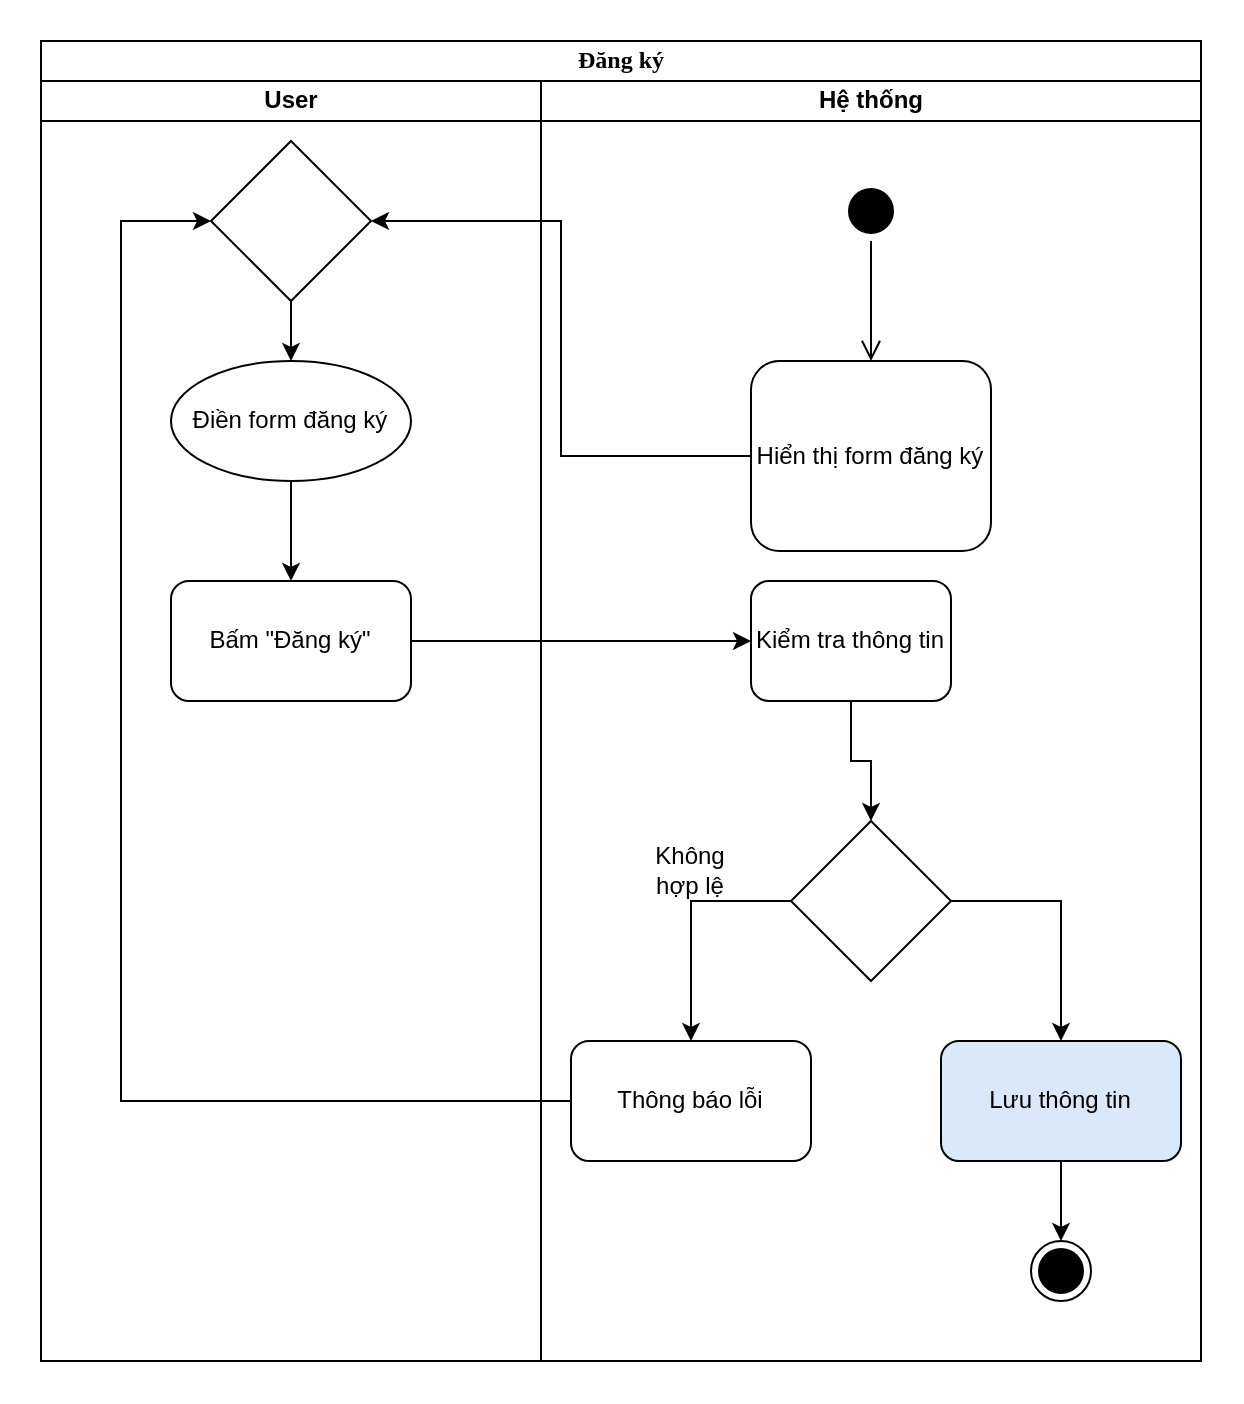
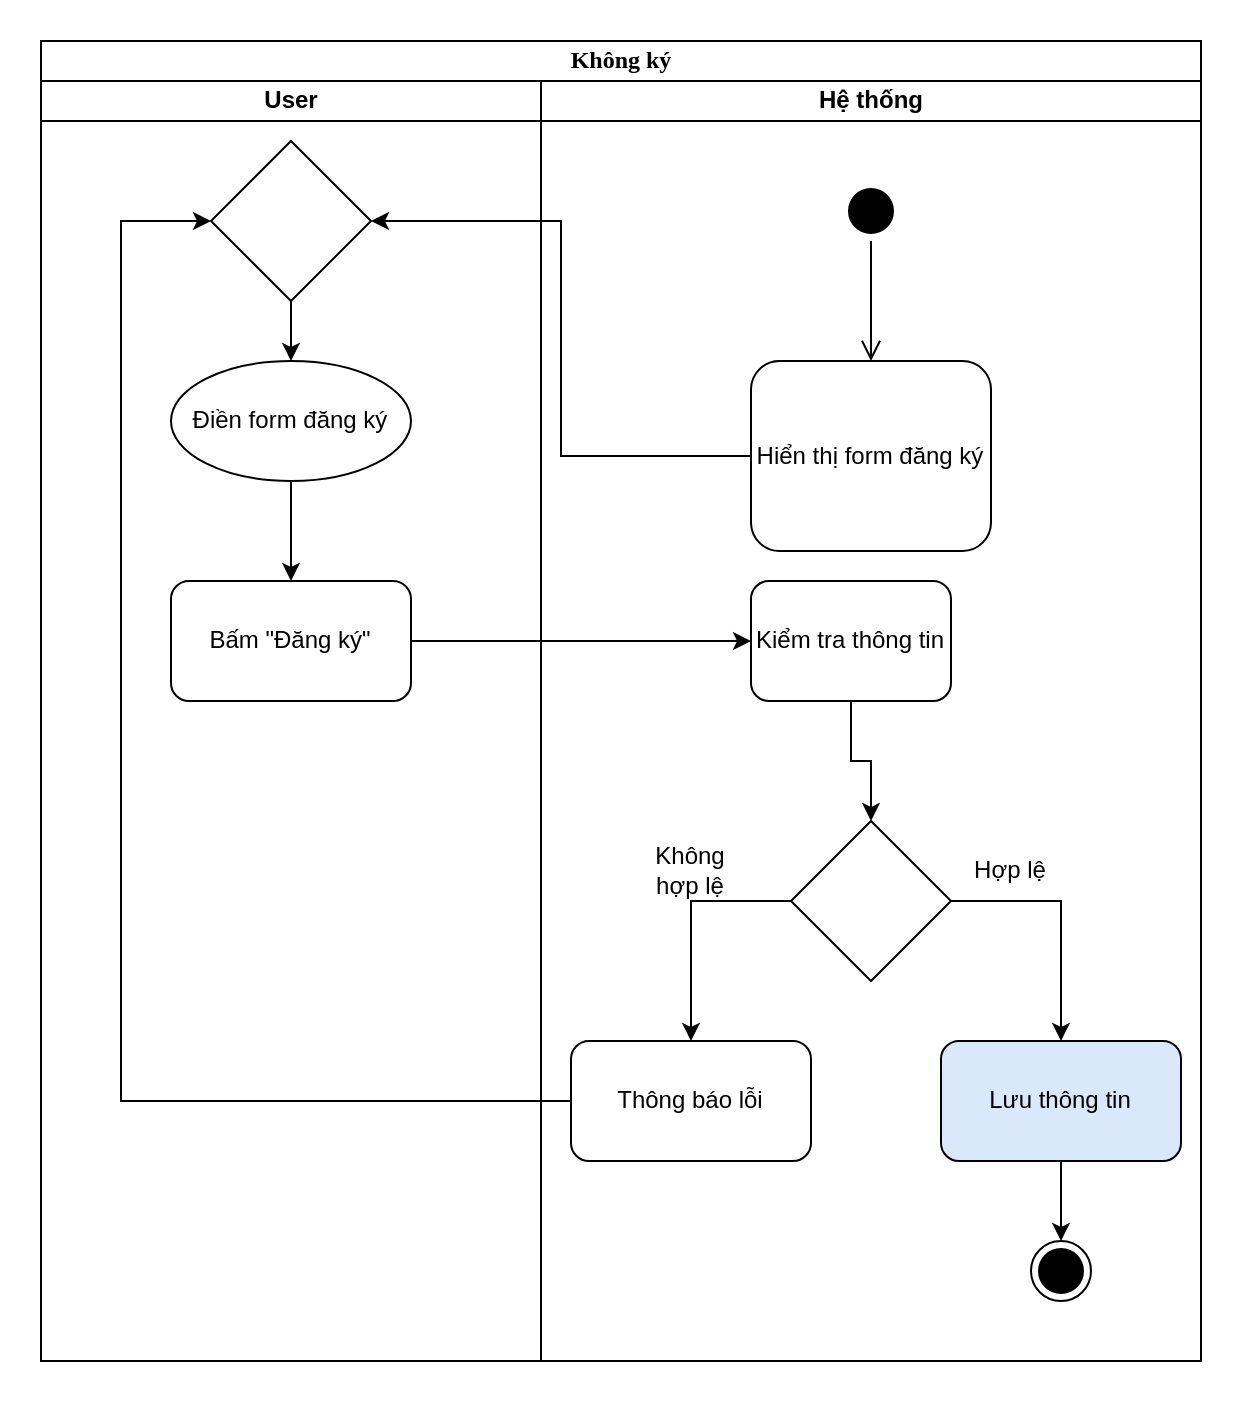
node "Đăng ký": label "Đăng ký" -> "Không ký"
node "Hợp lệ": added
